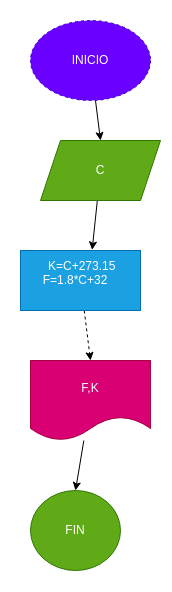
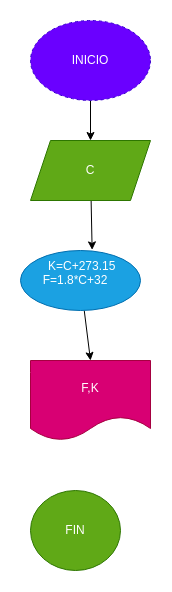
node "C": moved (101, 171) -> (91, 171)
node "K=C+273.15 F=1.8*C+32": shape rectangle -> ellipse
edge "K=C+273.15 F=1.8*C+32" -> "F,K": style dashed -> solid
edge "F,K" -> "FIN": removed
